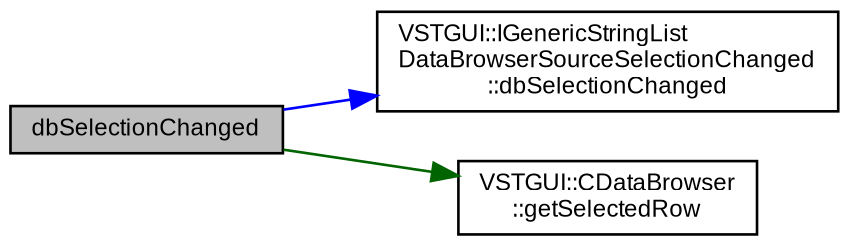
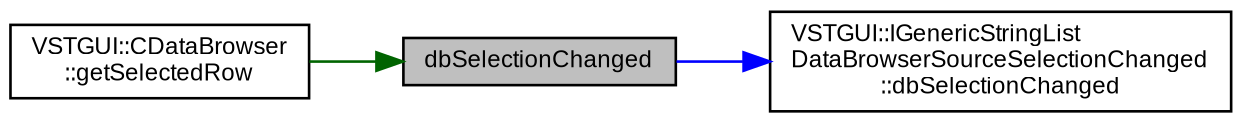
edge "dbSelectionChanged" -> "VSTGUI::CDataBrowser ::getSelectedRow": reversed
